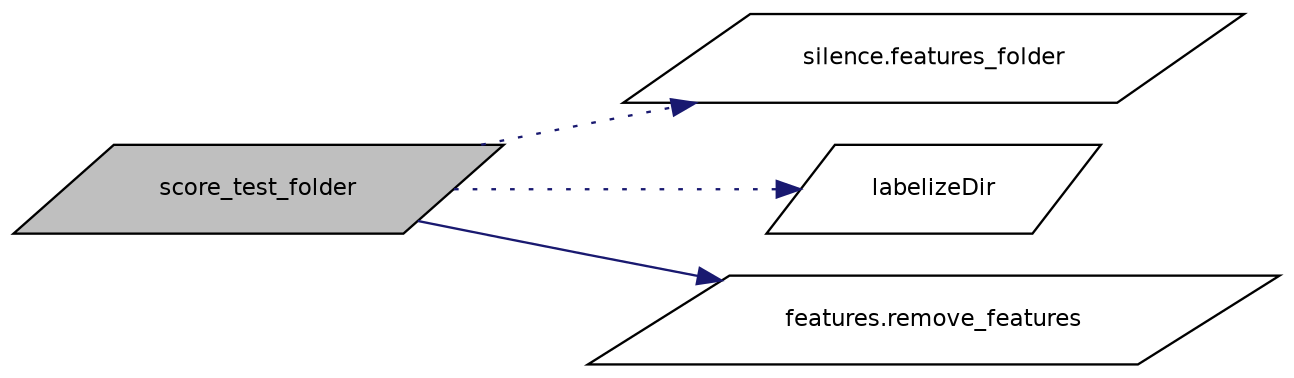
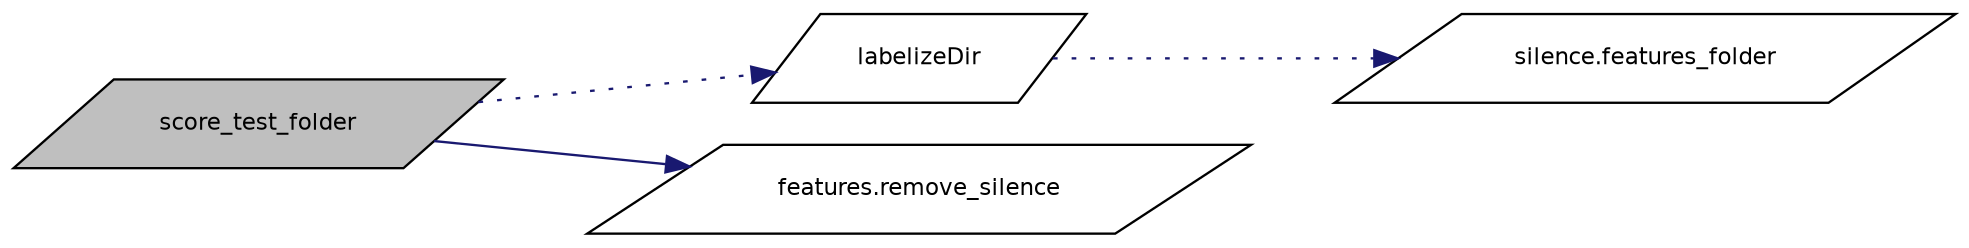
edge "score_test_folder" -> "silence.features_folder": now "labelizeDir" -> "silence.features_folder"
node "features.remove_features": label "features.remove_features" -> "features.remove_silence"
